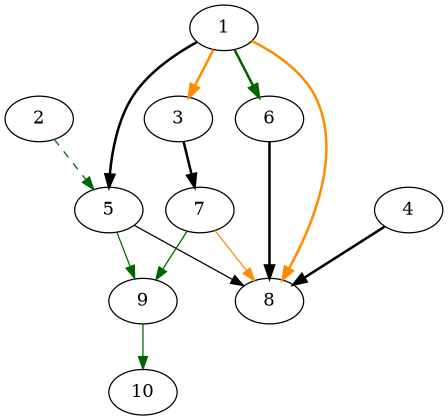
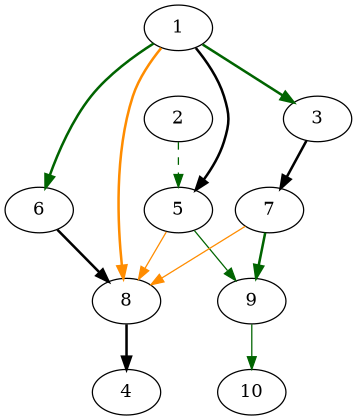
edge "1" -> "3": color darkorange -> darkgreen
edge "5" -> "8": color black -> darkorange
edge "4" -> "8": reversed
edge "7" -> "9": style solid -> bold
